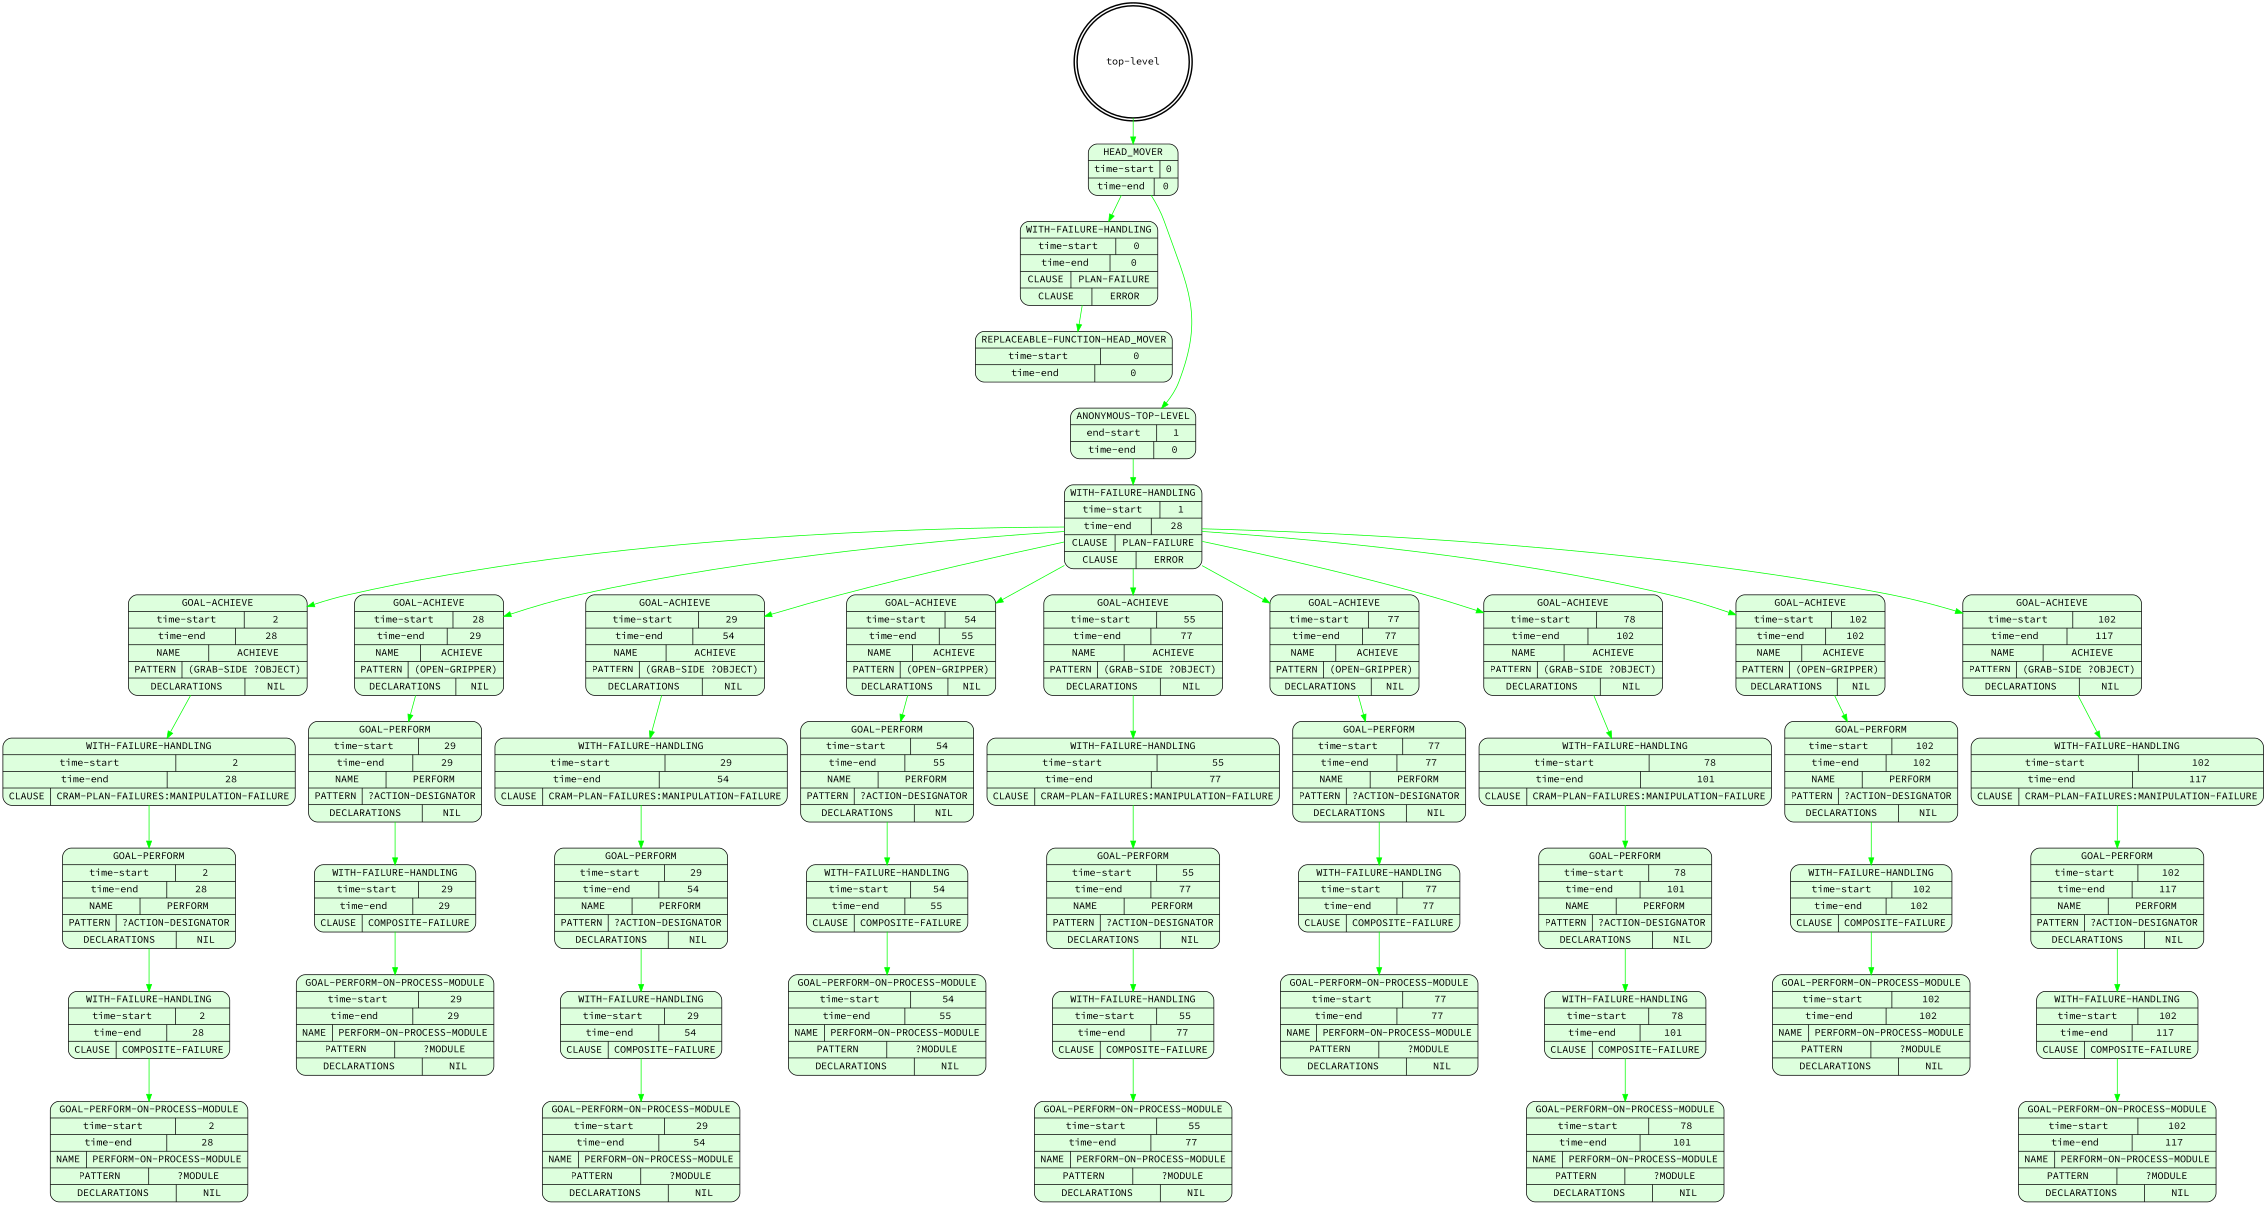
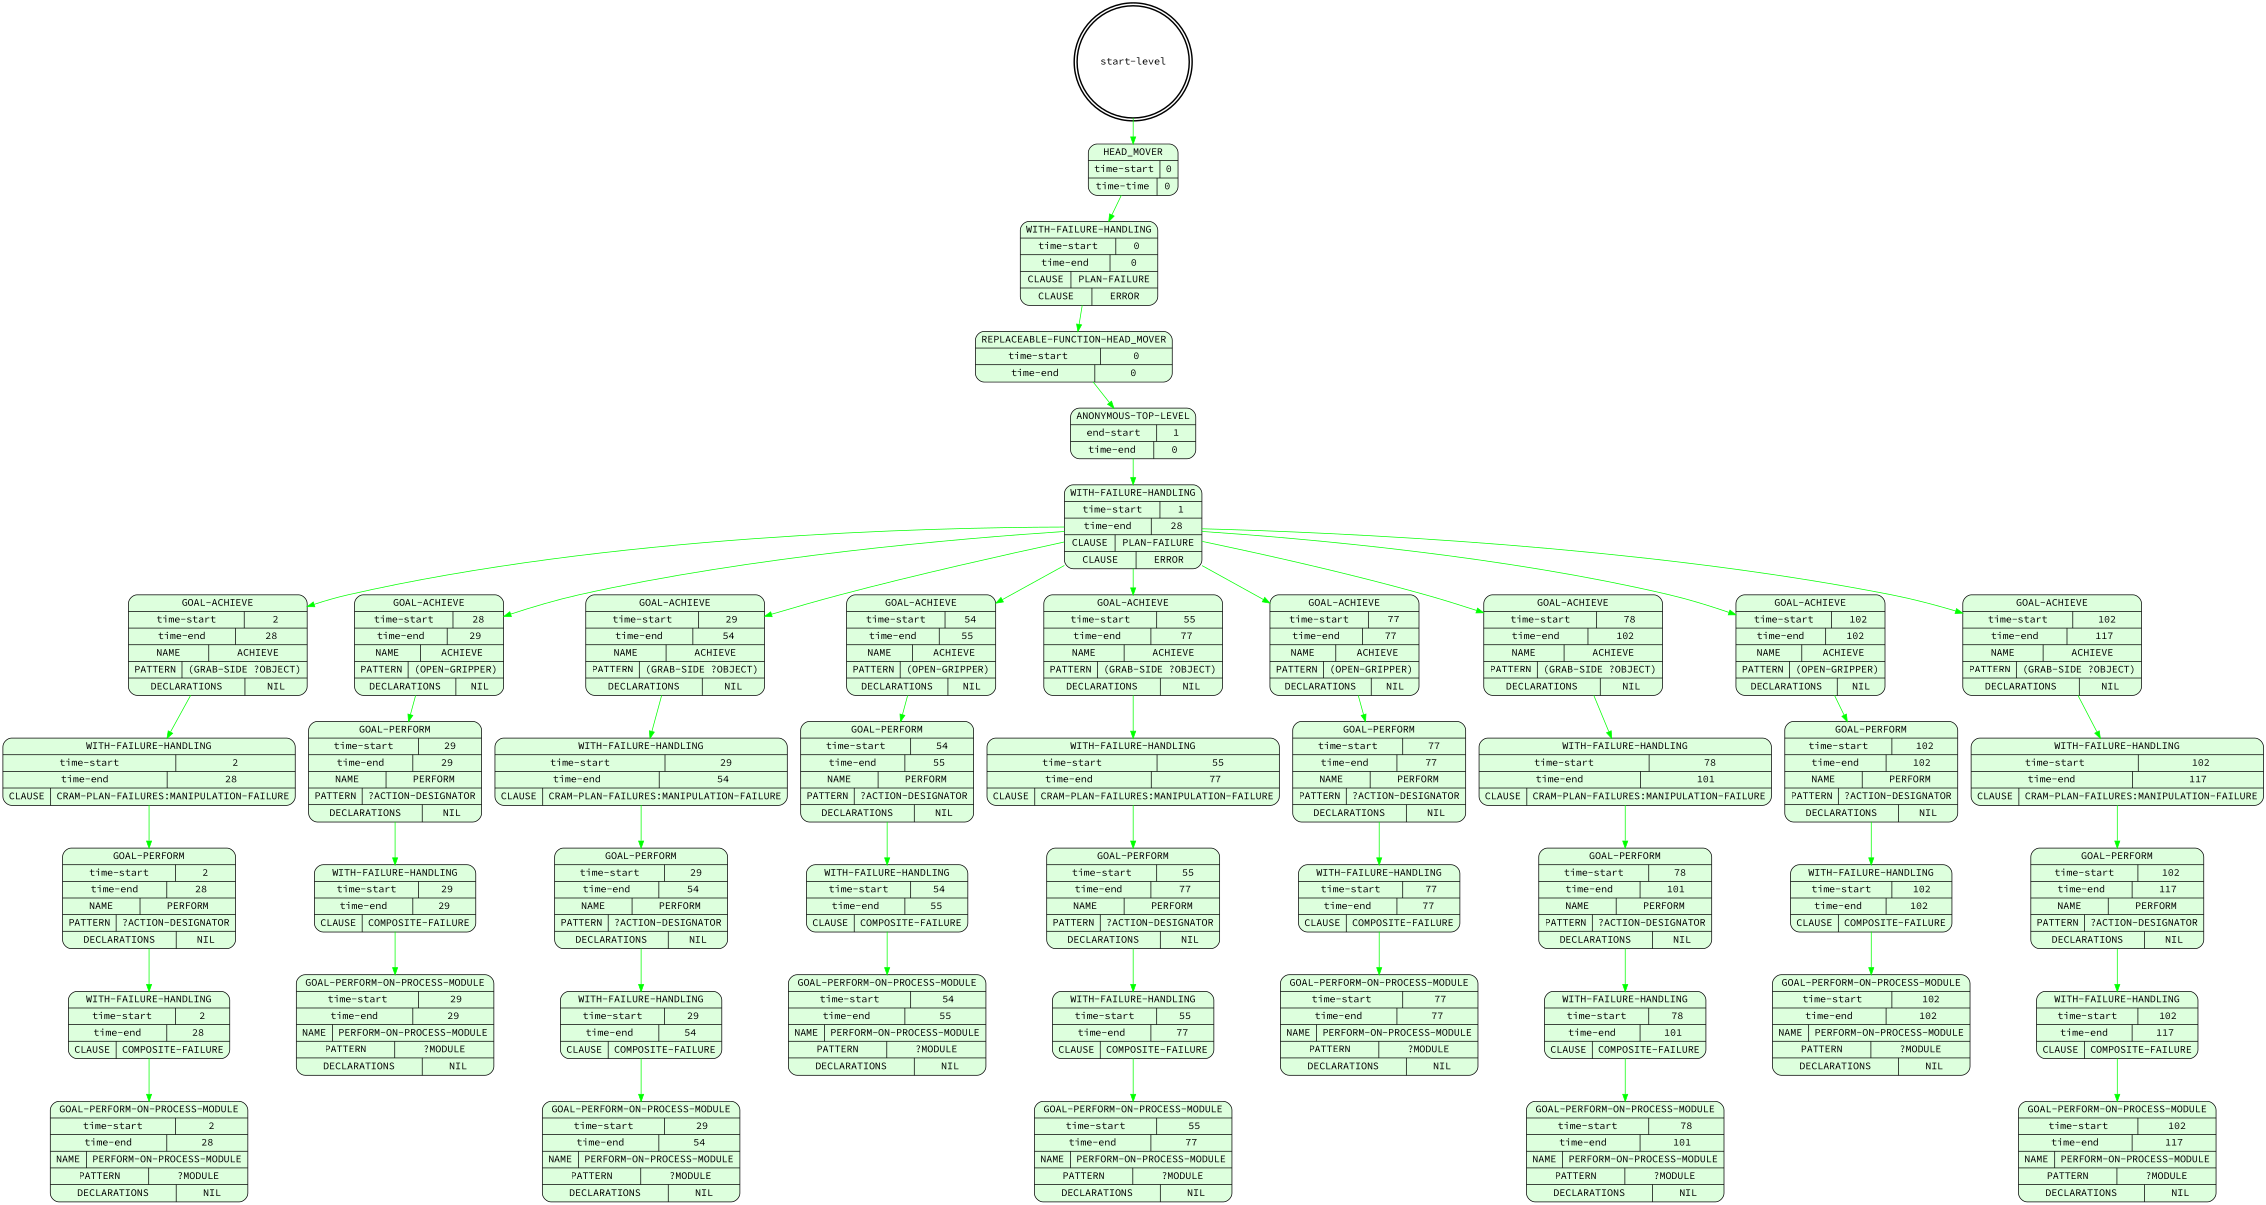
node "top-level": label "top-level" -> "start-level"
node "HEAD_MOVER": text "time-end" -> "time-time"
edge "HEAD_MOVER" -> "ANONYMOUS-TOP-LEVEL": now "REPLACEABLE-FUNCTION-HEAD_MOVER" -> "ANONYMOUS-TOP-LEVEL"
